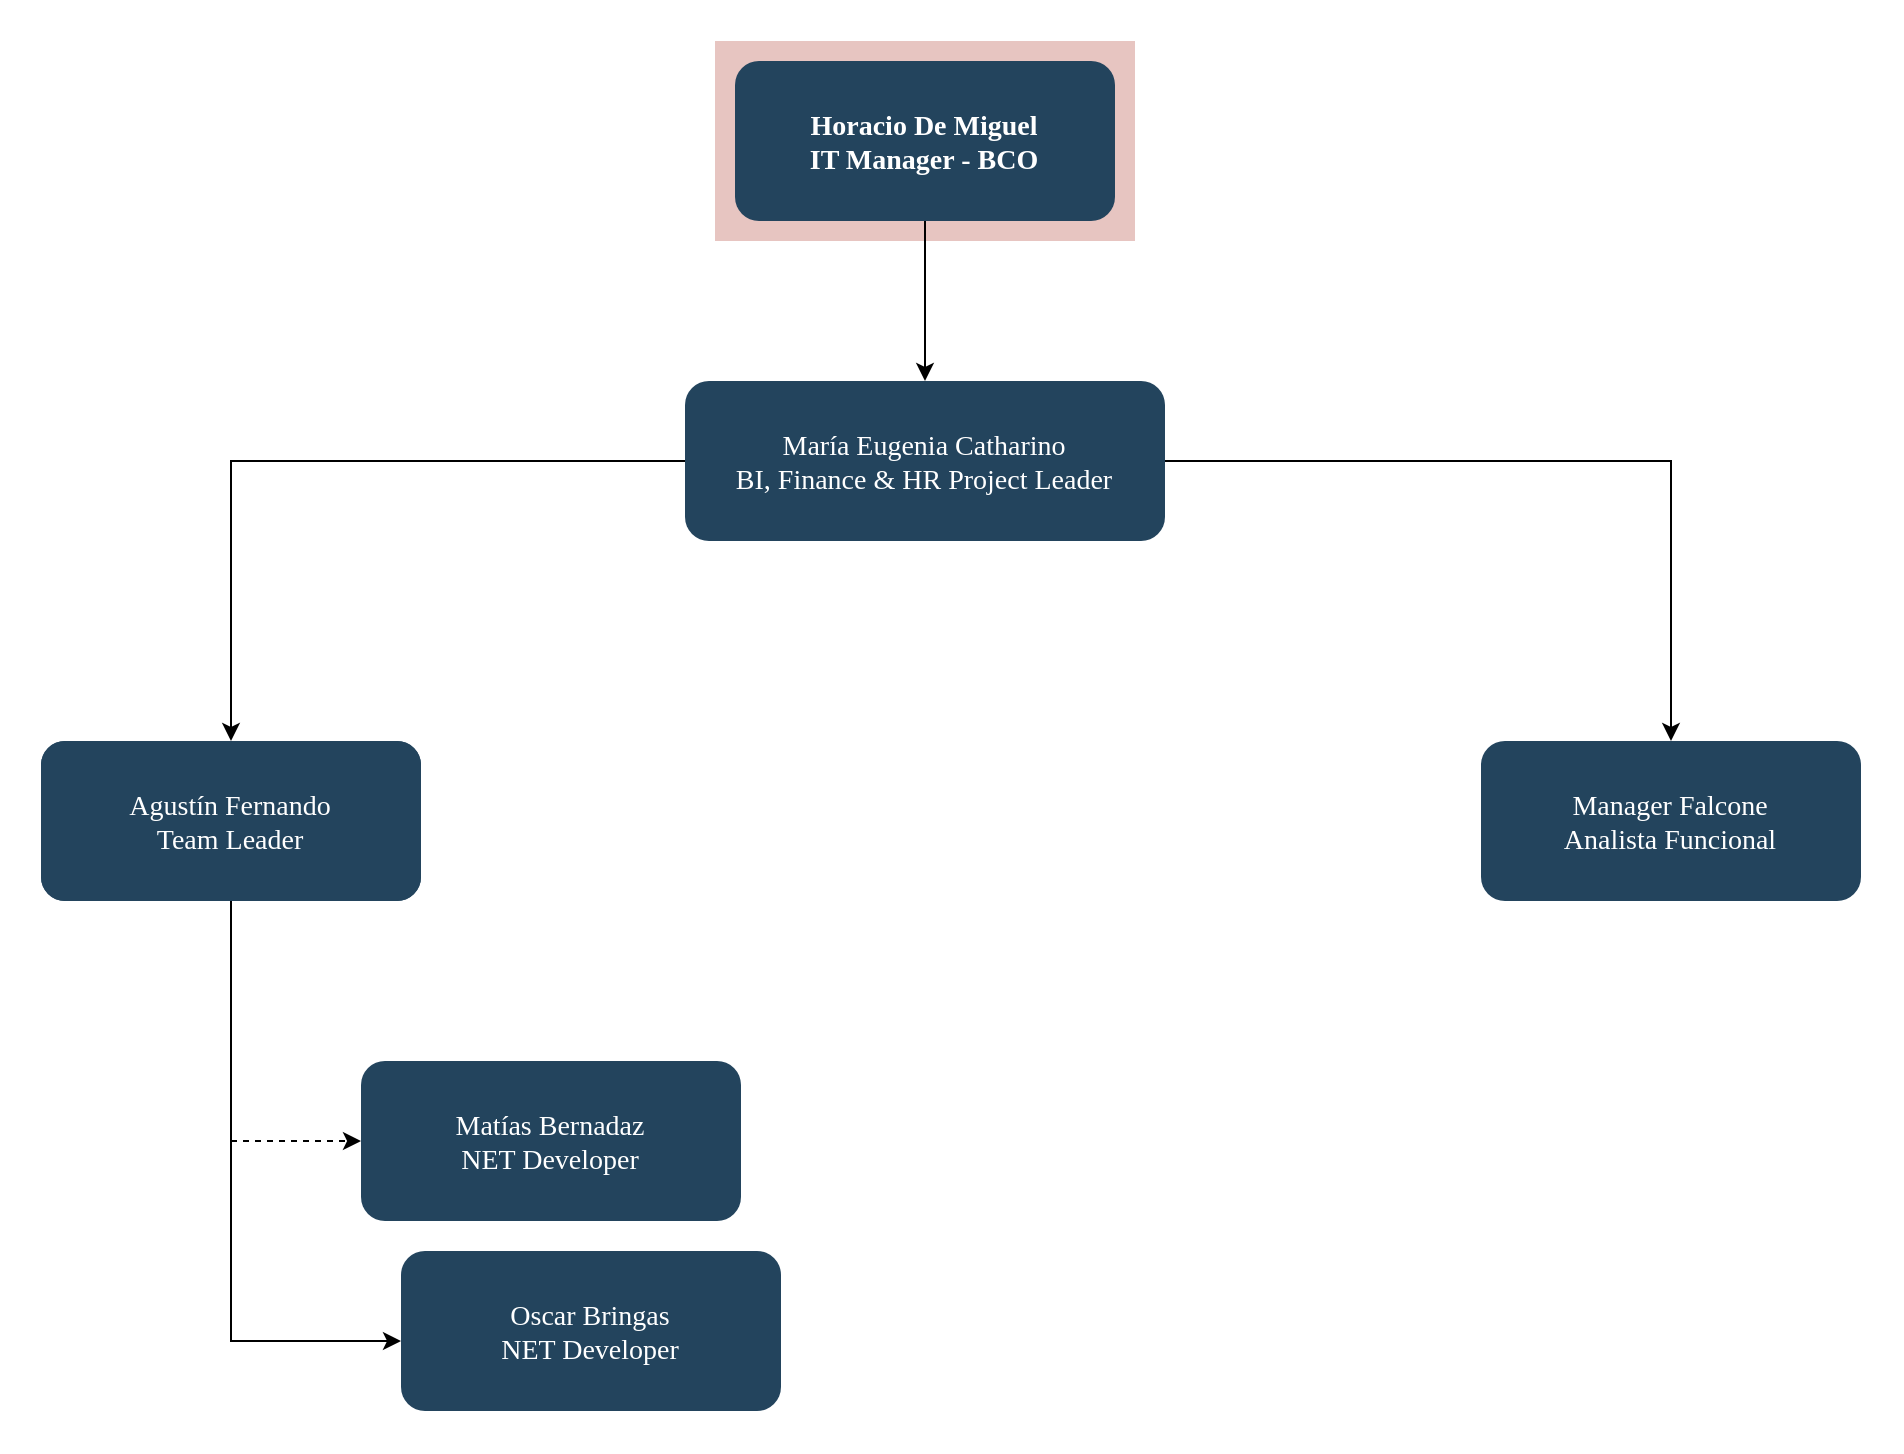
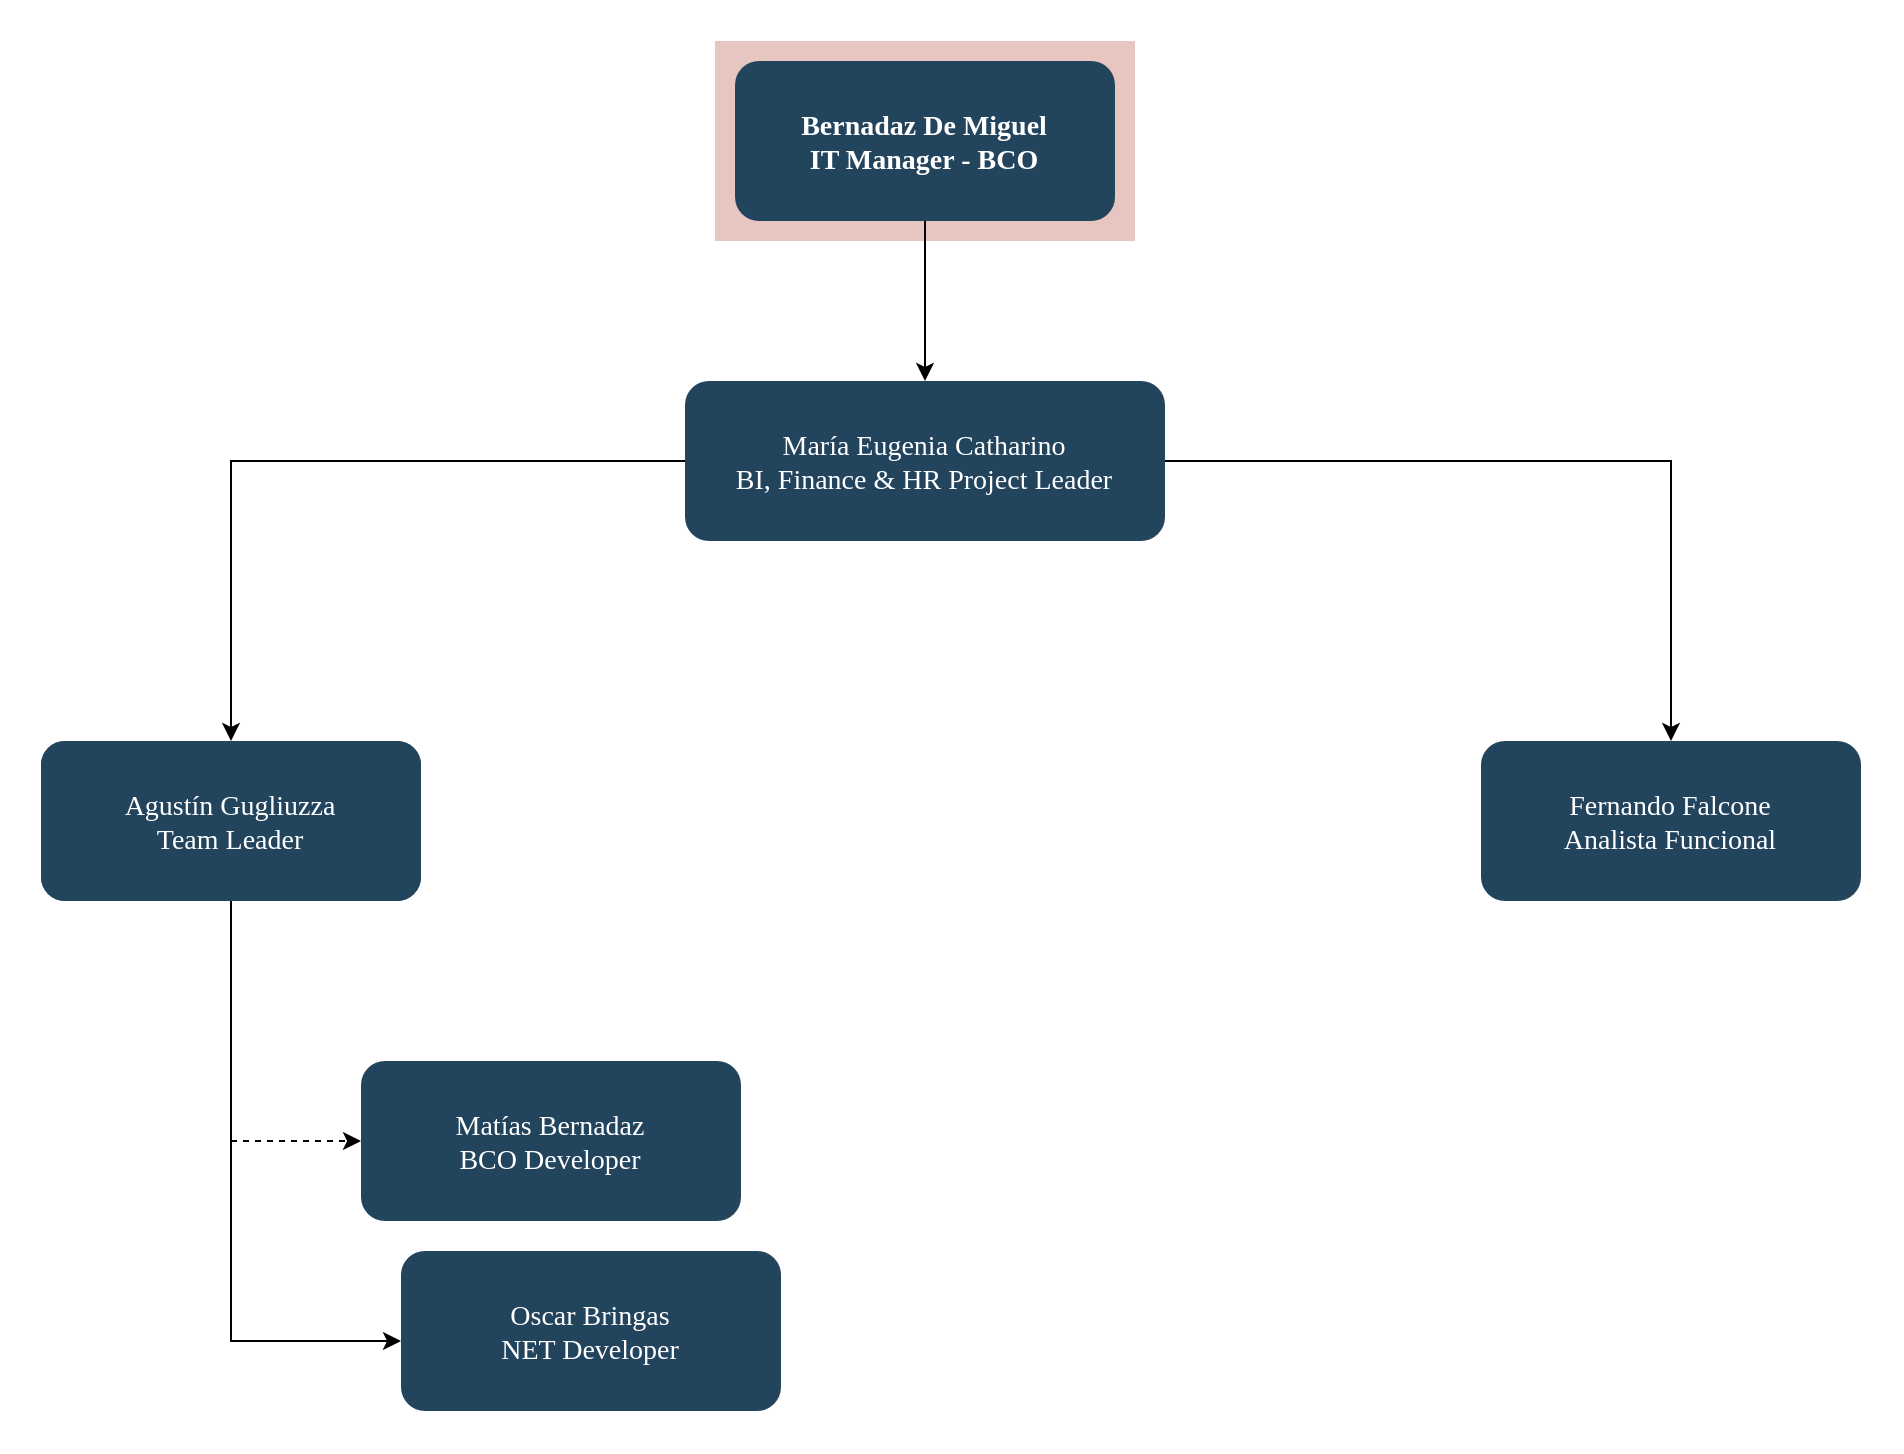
node "Horacio De Miguel IT Manager - BCO": label "Horacio De Miguel IT Manager - BCO" -> "Bernadaz De Miguel IT Manager - BCO"
node "Agustín Fernando Team Leader": label "Agustín Fernando Team Leader" -> "Agustín Gugliuzza Team Leader"
node "Manager Falcone Analista Funcional": label "Manager Falcone Analista Funcional" -> "Fernando Falcone Analista Funcional"
node "Matías Bernadaz NET Developer": label "Matías Bernadaz NET Developer" -> "Matías Bernadaz BCO Developer"
